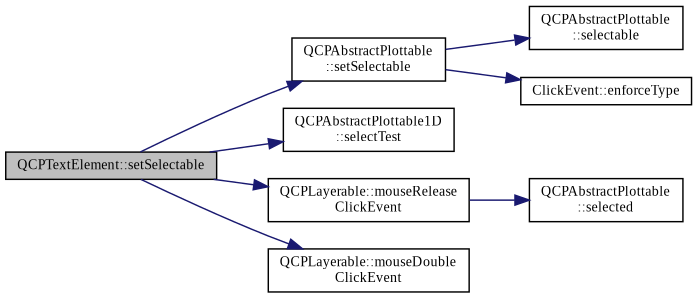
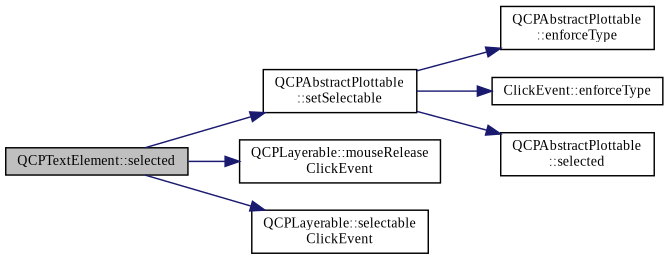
node "QCPAbstractPlottable ::selectable": label "QCPAbstractPlottable ::selectable" -> "QCPAbstractPlottable ::enforceType"
node "QCPAbstractPlottable1D ::selectTest": removed
node "QCPTextElement::setSelectable": label "QCPTextElement::setSelectable" -> "QCPTextElement::selected"
edge "QCPLayerable::mouseRelease ClickEvent" -> "QCPAbstractPlottable ::selected": now "QCPAbstractPlottable ::setSelectable" -> "QCPAbstractPlottable ::selected"
node "QCPLayerable::mouseDouble ClickEvent": label "QCPLayerable::mouseDouble ClickEvent" -> "QCPLayerable::selectable ClickEvent"
